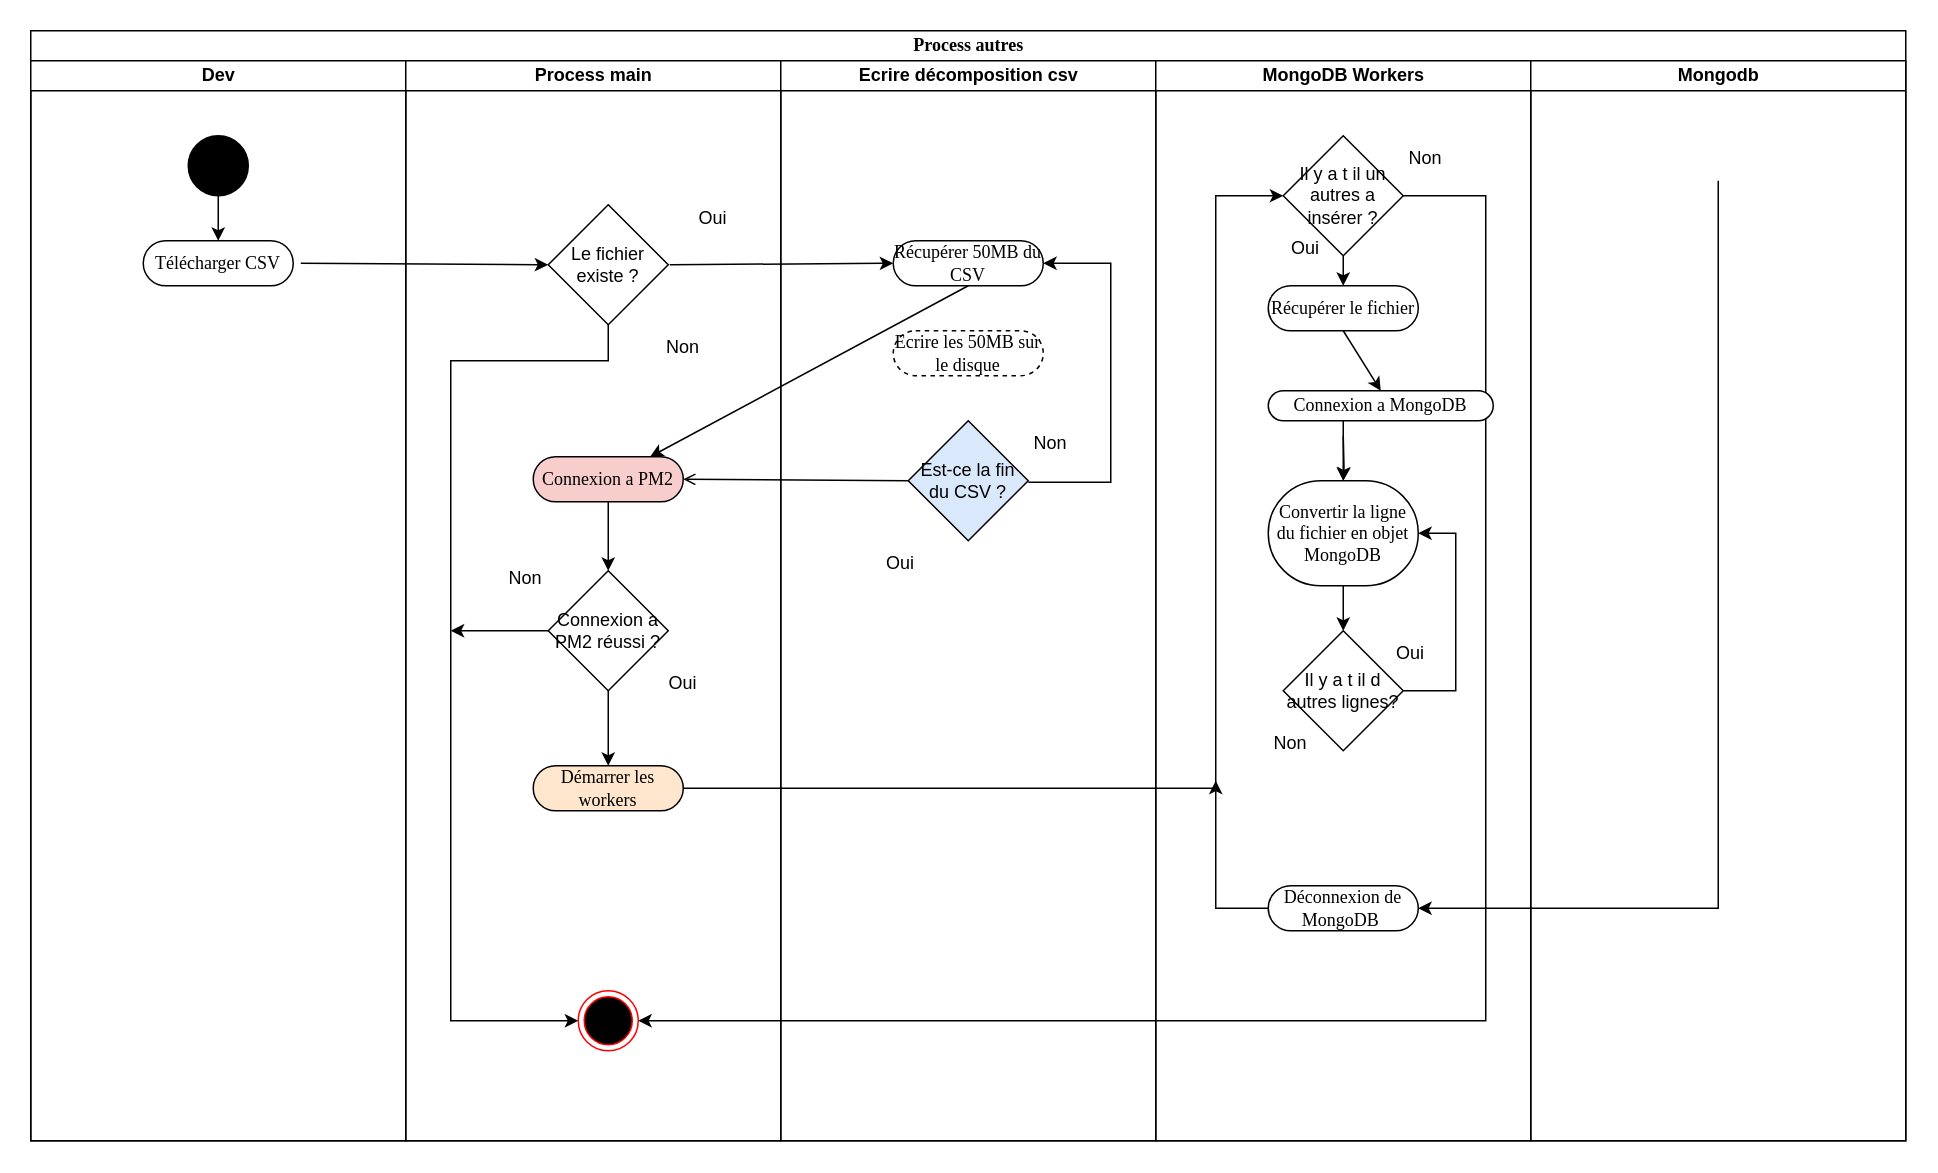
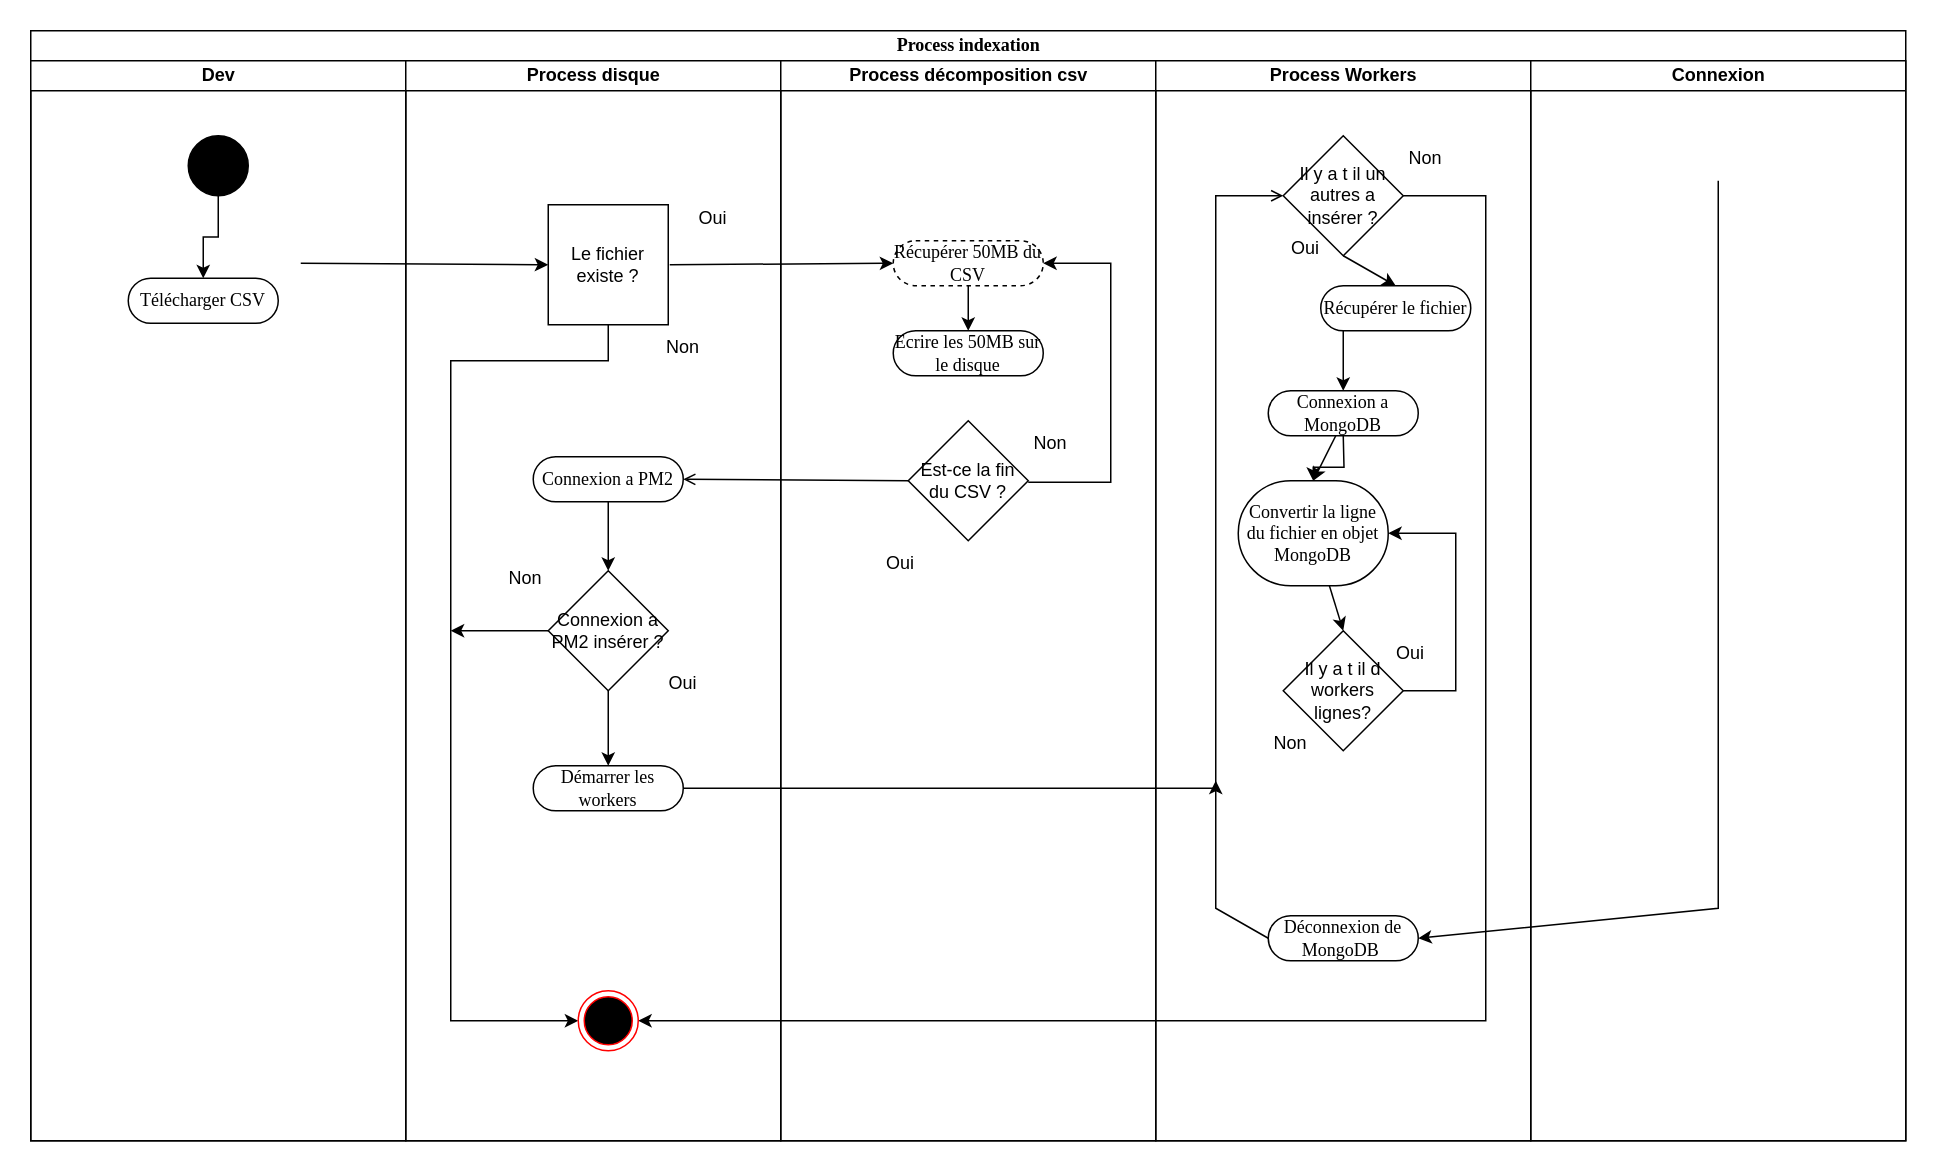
node "Process autres": label "Process autres" -> "Process indexation"
node "Process main": label "Process main" -> "Process disque"
node "Ecrire décomposition csv": label "Ecrire décomposition csv" -> "Process décomposition csv"
node "MongoDB Workers": label "MongoDB Workers" -> "Process Workers"
node "Mongodb": label "Mongodb" -> "Connexion"
edge "Démarrer les workers" -> "Il y a t il un autres a insérer ?": arrowhead classic -> open
node "Télécharger CSV": moved (218, 263) -> (203, 301)
node "Récupérer 50MB du CSV": style solid -> dashed
node "Le fichier existe ?": shape diamond -> rectangle
node "Récupérer le fichier": moved (1343, 308) -> (1396, 308)
node "Ecrire les 50MB sur le disque": style dashed -> solid
edge "Récupérer 50MB du CSV" -> "Connexion a PM2": now "Récupérer 50MB du CSV" -> "Ecrire les 50MB sur le disque"
node "Connexion a MongoDB": size 225x30 -> 150x45
node "Connexion a PM2": fillcolor #f8cecc -> #ffffff
node "Est-ce la fin du CSV ?": fillcolor #dae8fc -> #ffffff
node "Convertir la ligne du fichier en objet MongoDB": moved (1343, 533) -> (1313, 533)
node "Connexion a PM2 réussi ?": label "Connexion a PM2 réussi ?" -> "Connexion a PM2 insérer ?"
node "Il y a t il d autres lignes?": label "Il y a t il d autres lignes?" -> "Il y a t il d workers lignes?"
node "Démarrer les workers": fillcolor #ffe6cc -> #ffffff
node "Déconnexion de MongoDB": moved (1343, 908) -> (1343, 938)
